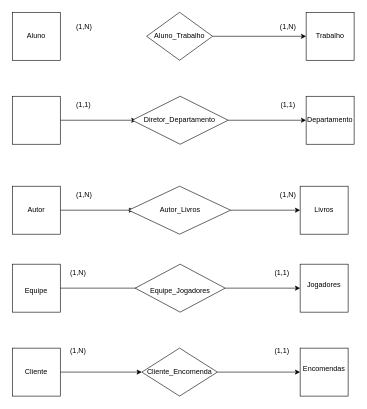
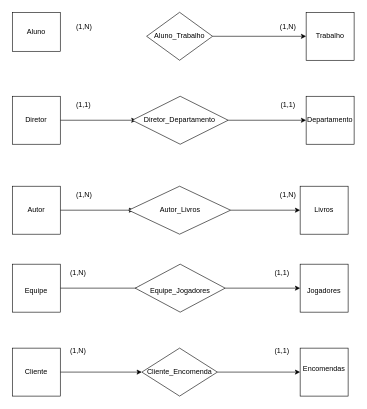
node "Aluno": size 48x48 -> 48x39
node "Diretor": added
node "Jogadores": moved (324, 285) -> (324, 291)
